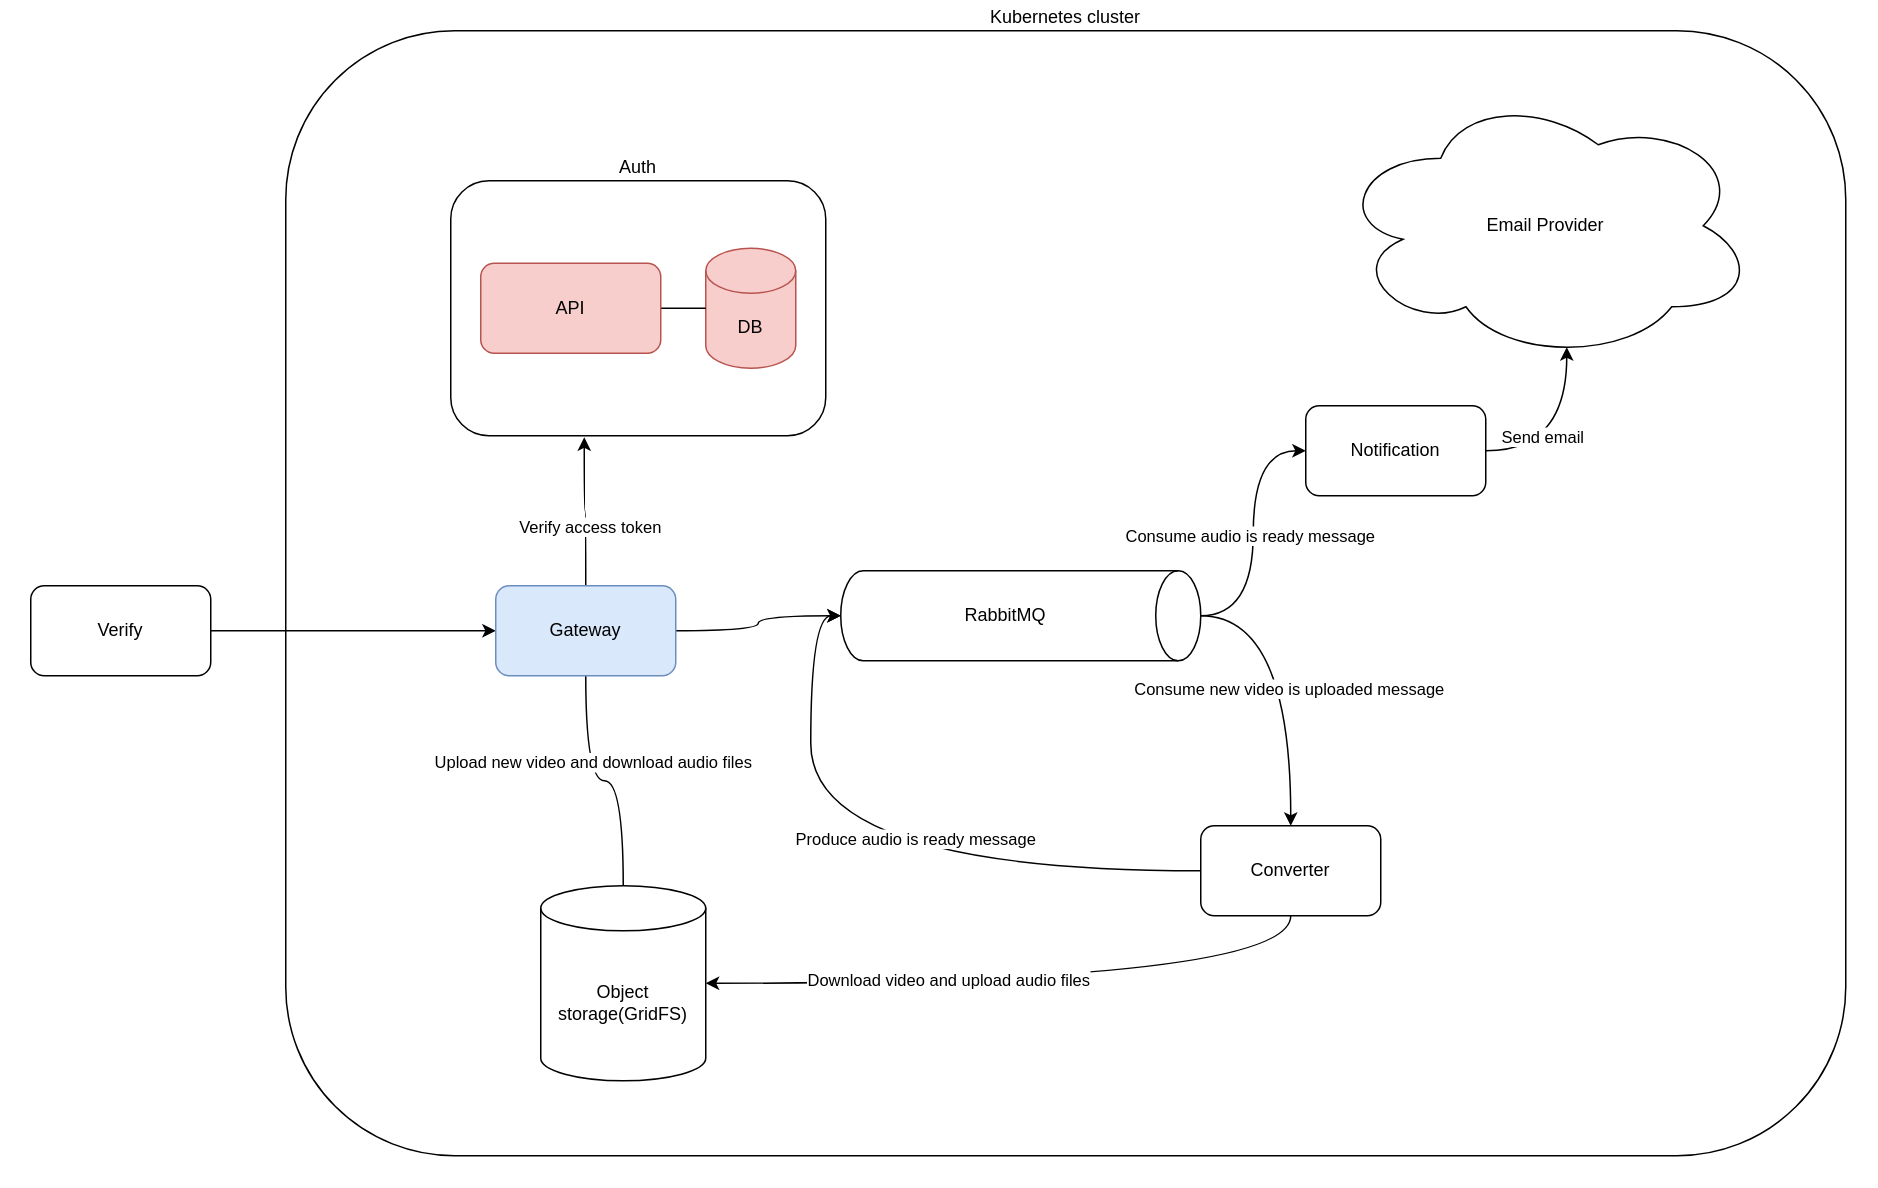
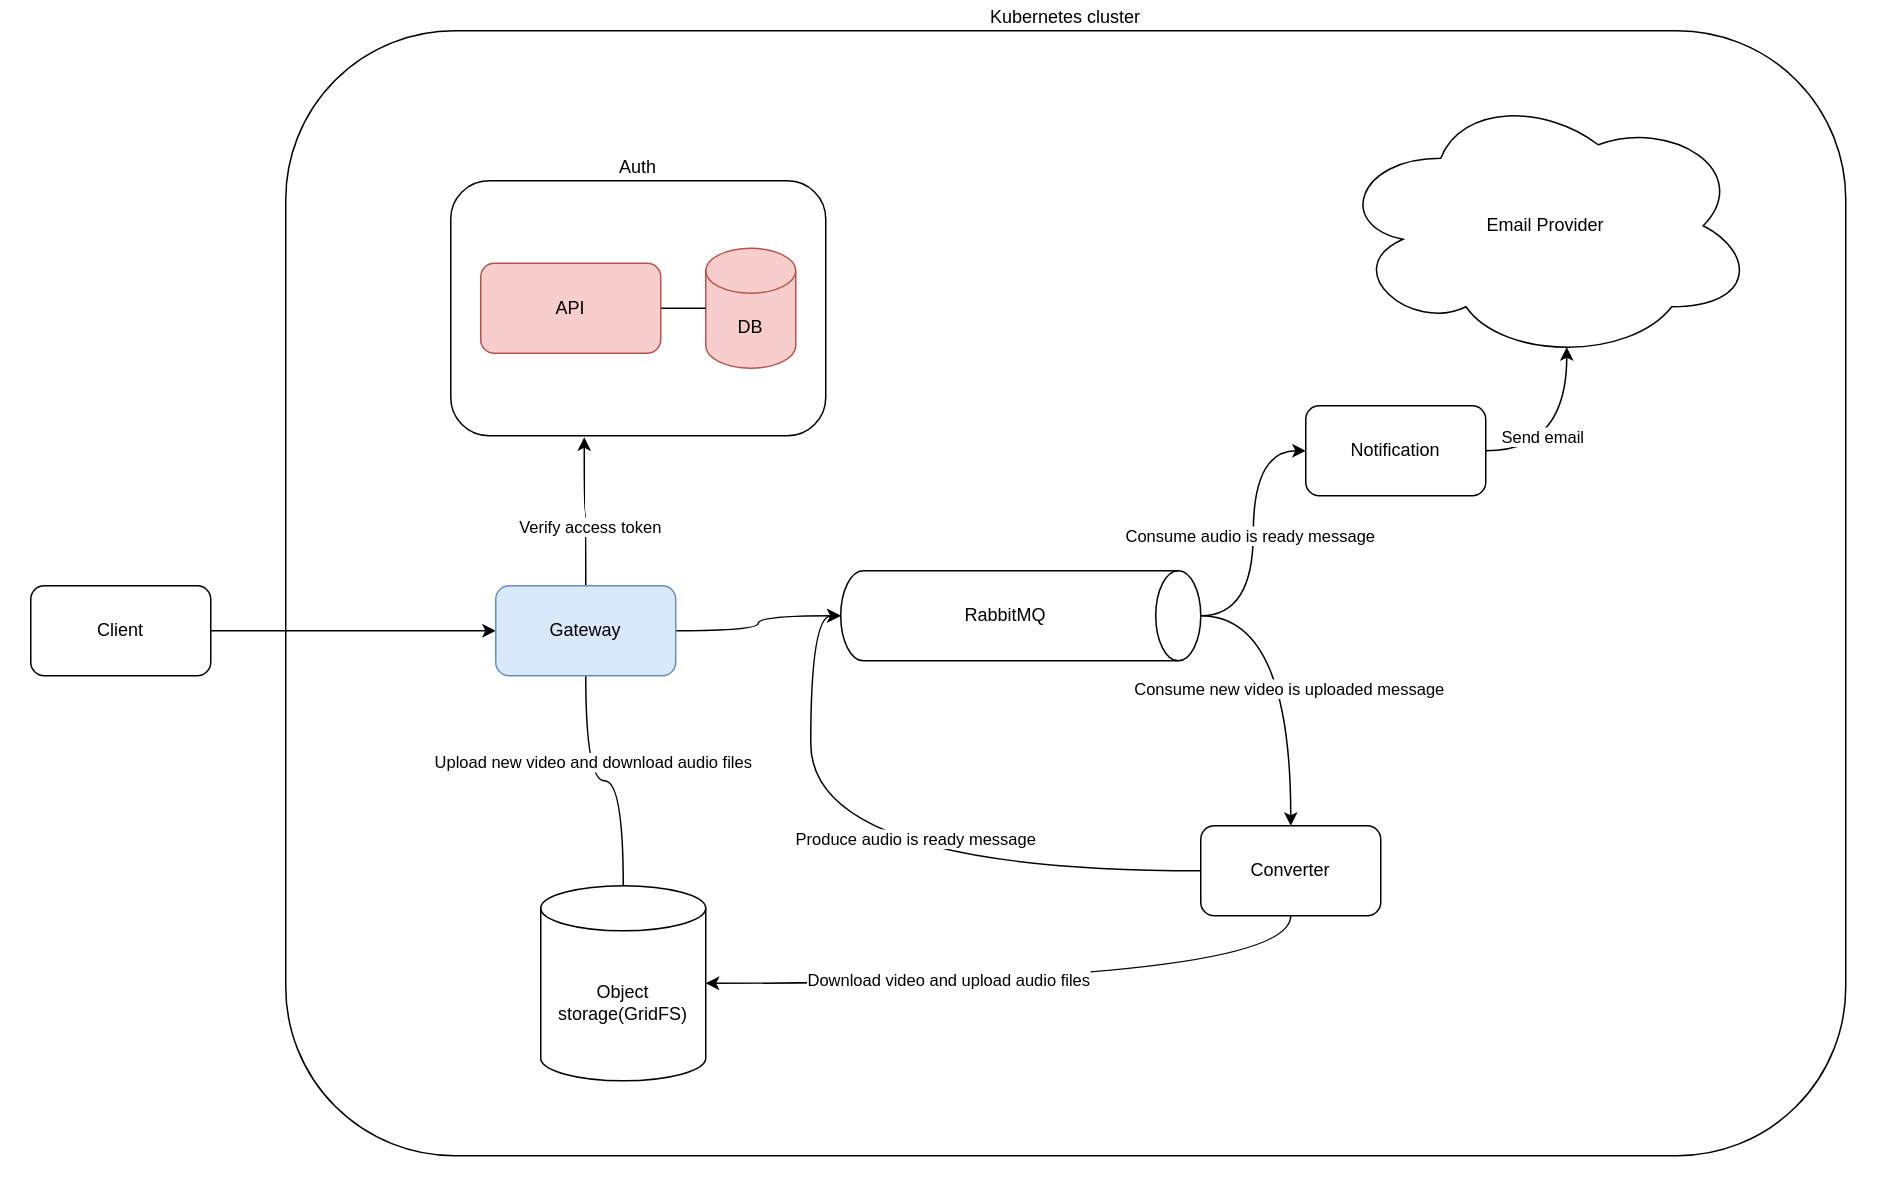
node "Verify": label "Verify" -> "Client"
